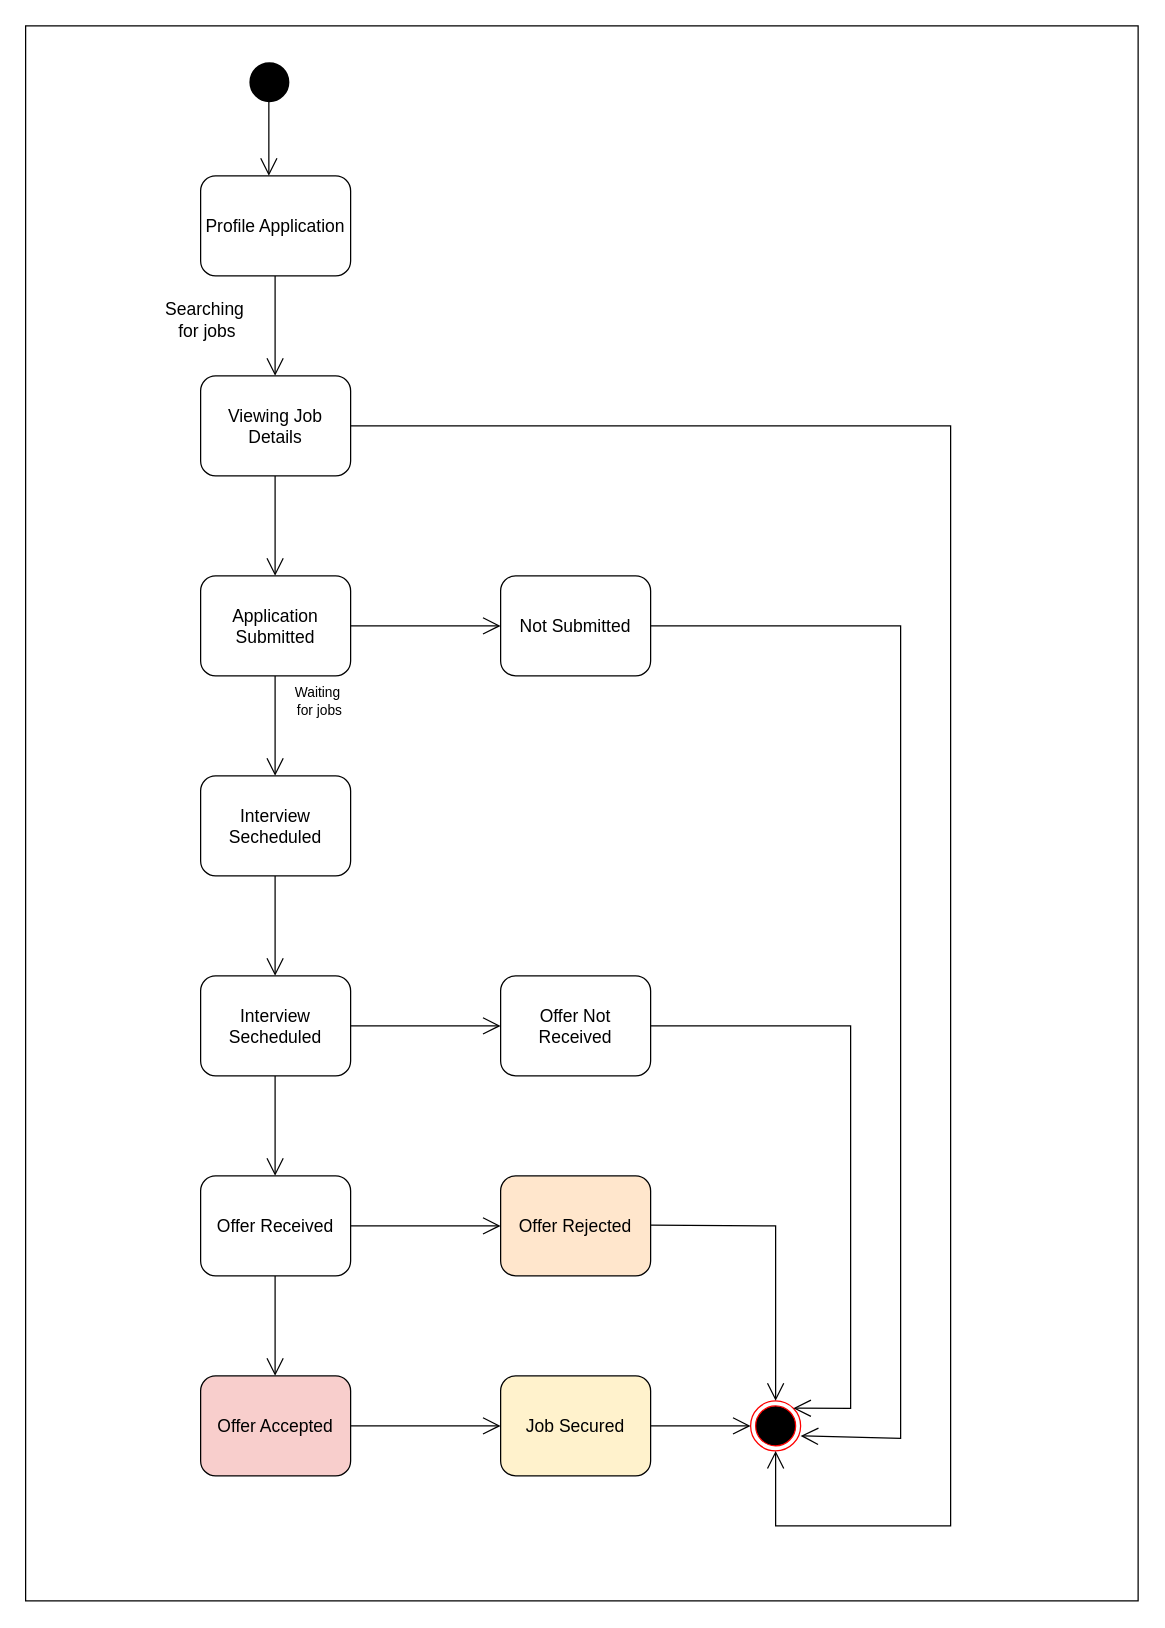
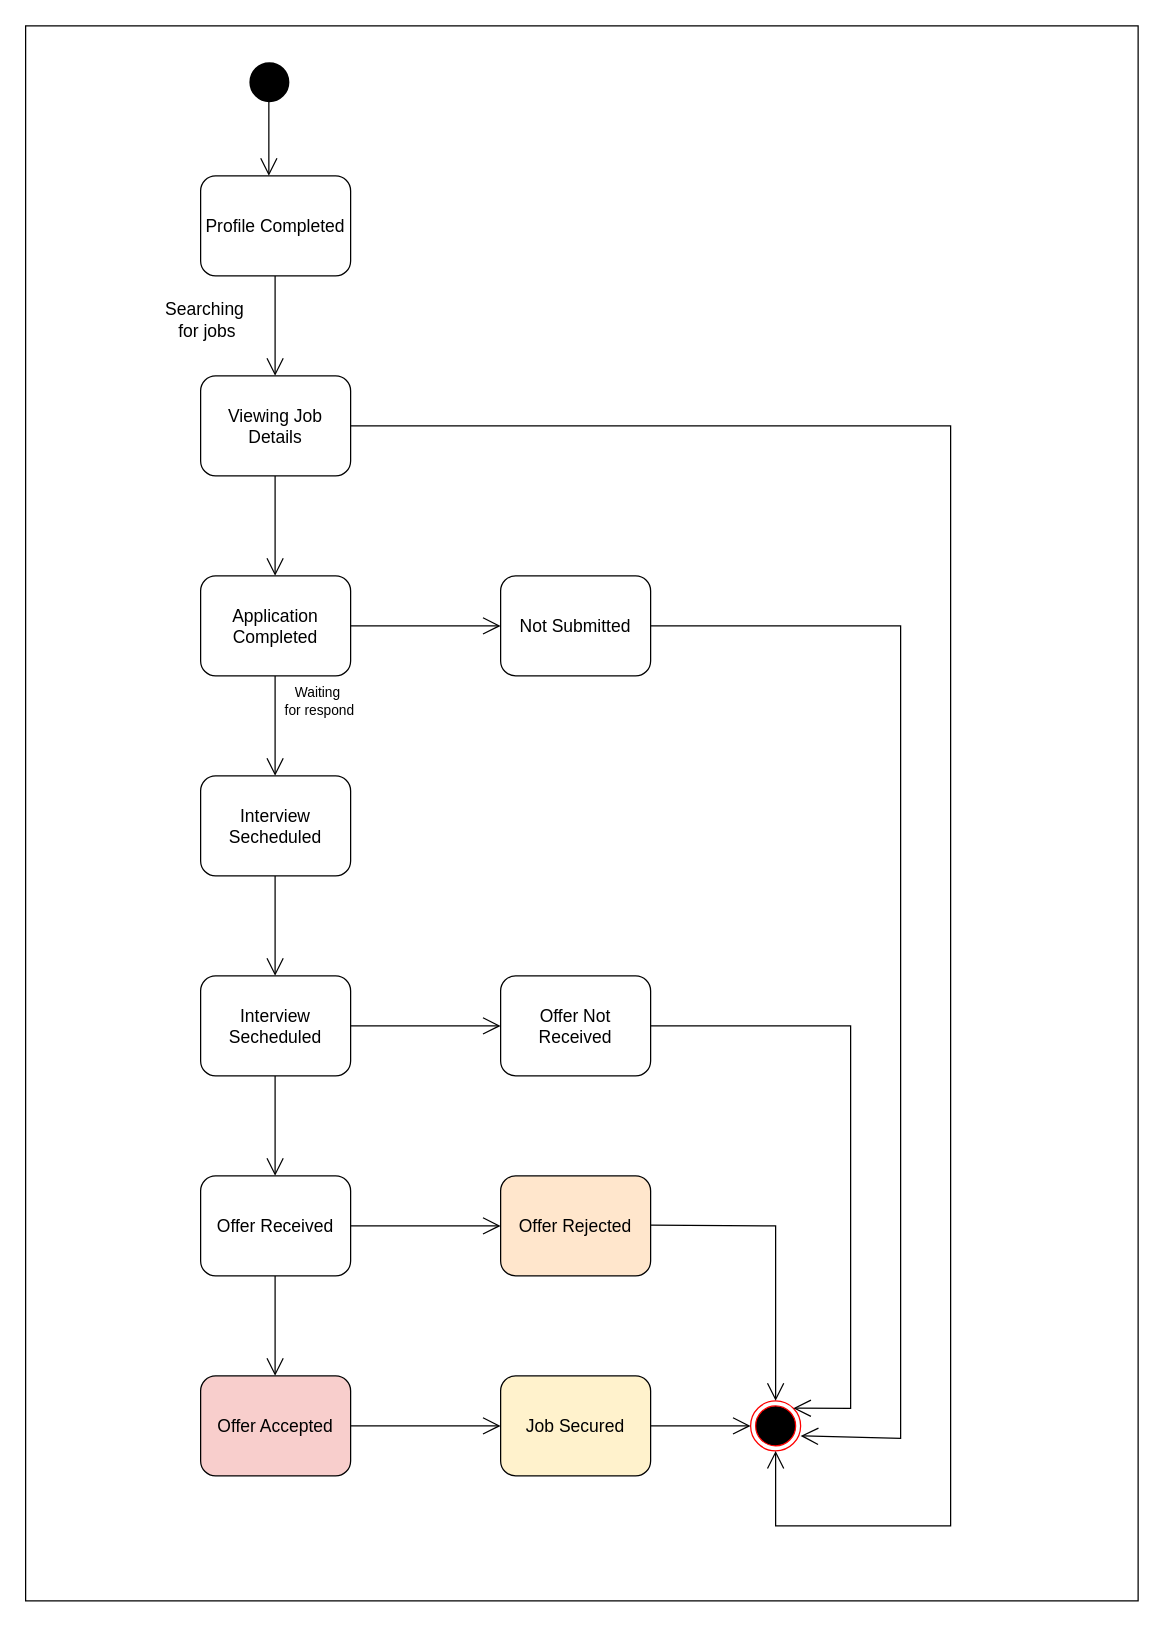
node "Profile Application": label "Profile Application" -> "Profile Completed"
node "Application Submitted": label "Application Submitted" -> "Application Completed"
node "Waiting for jobs": label "Waiting for jobs" -> "Waiting for respond"
